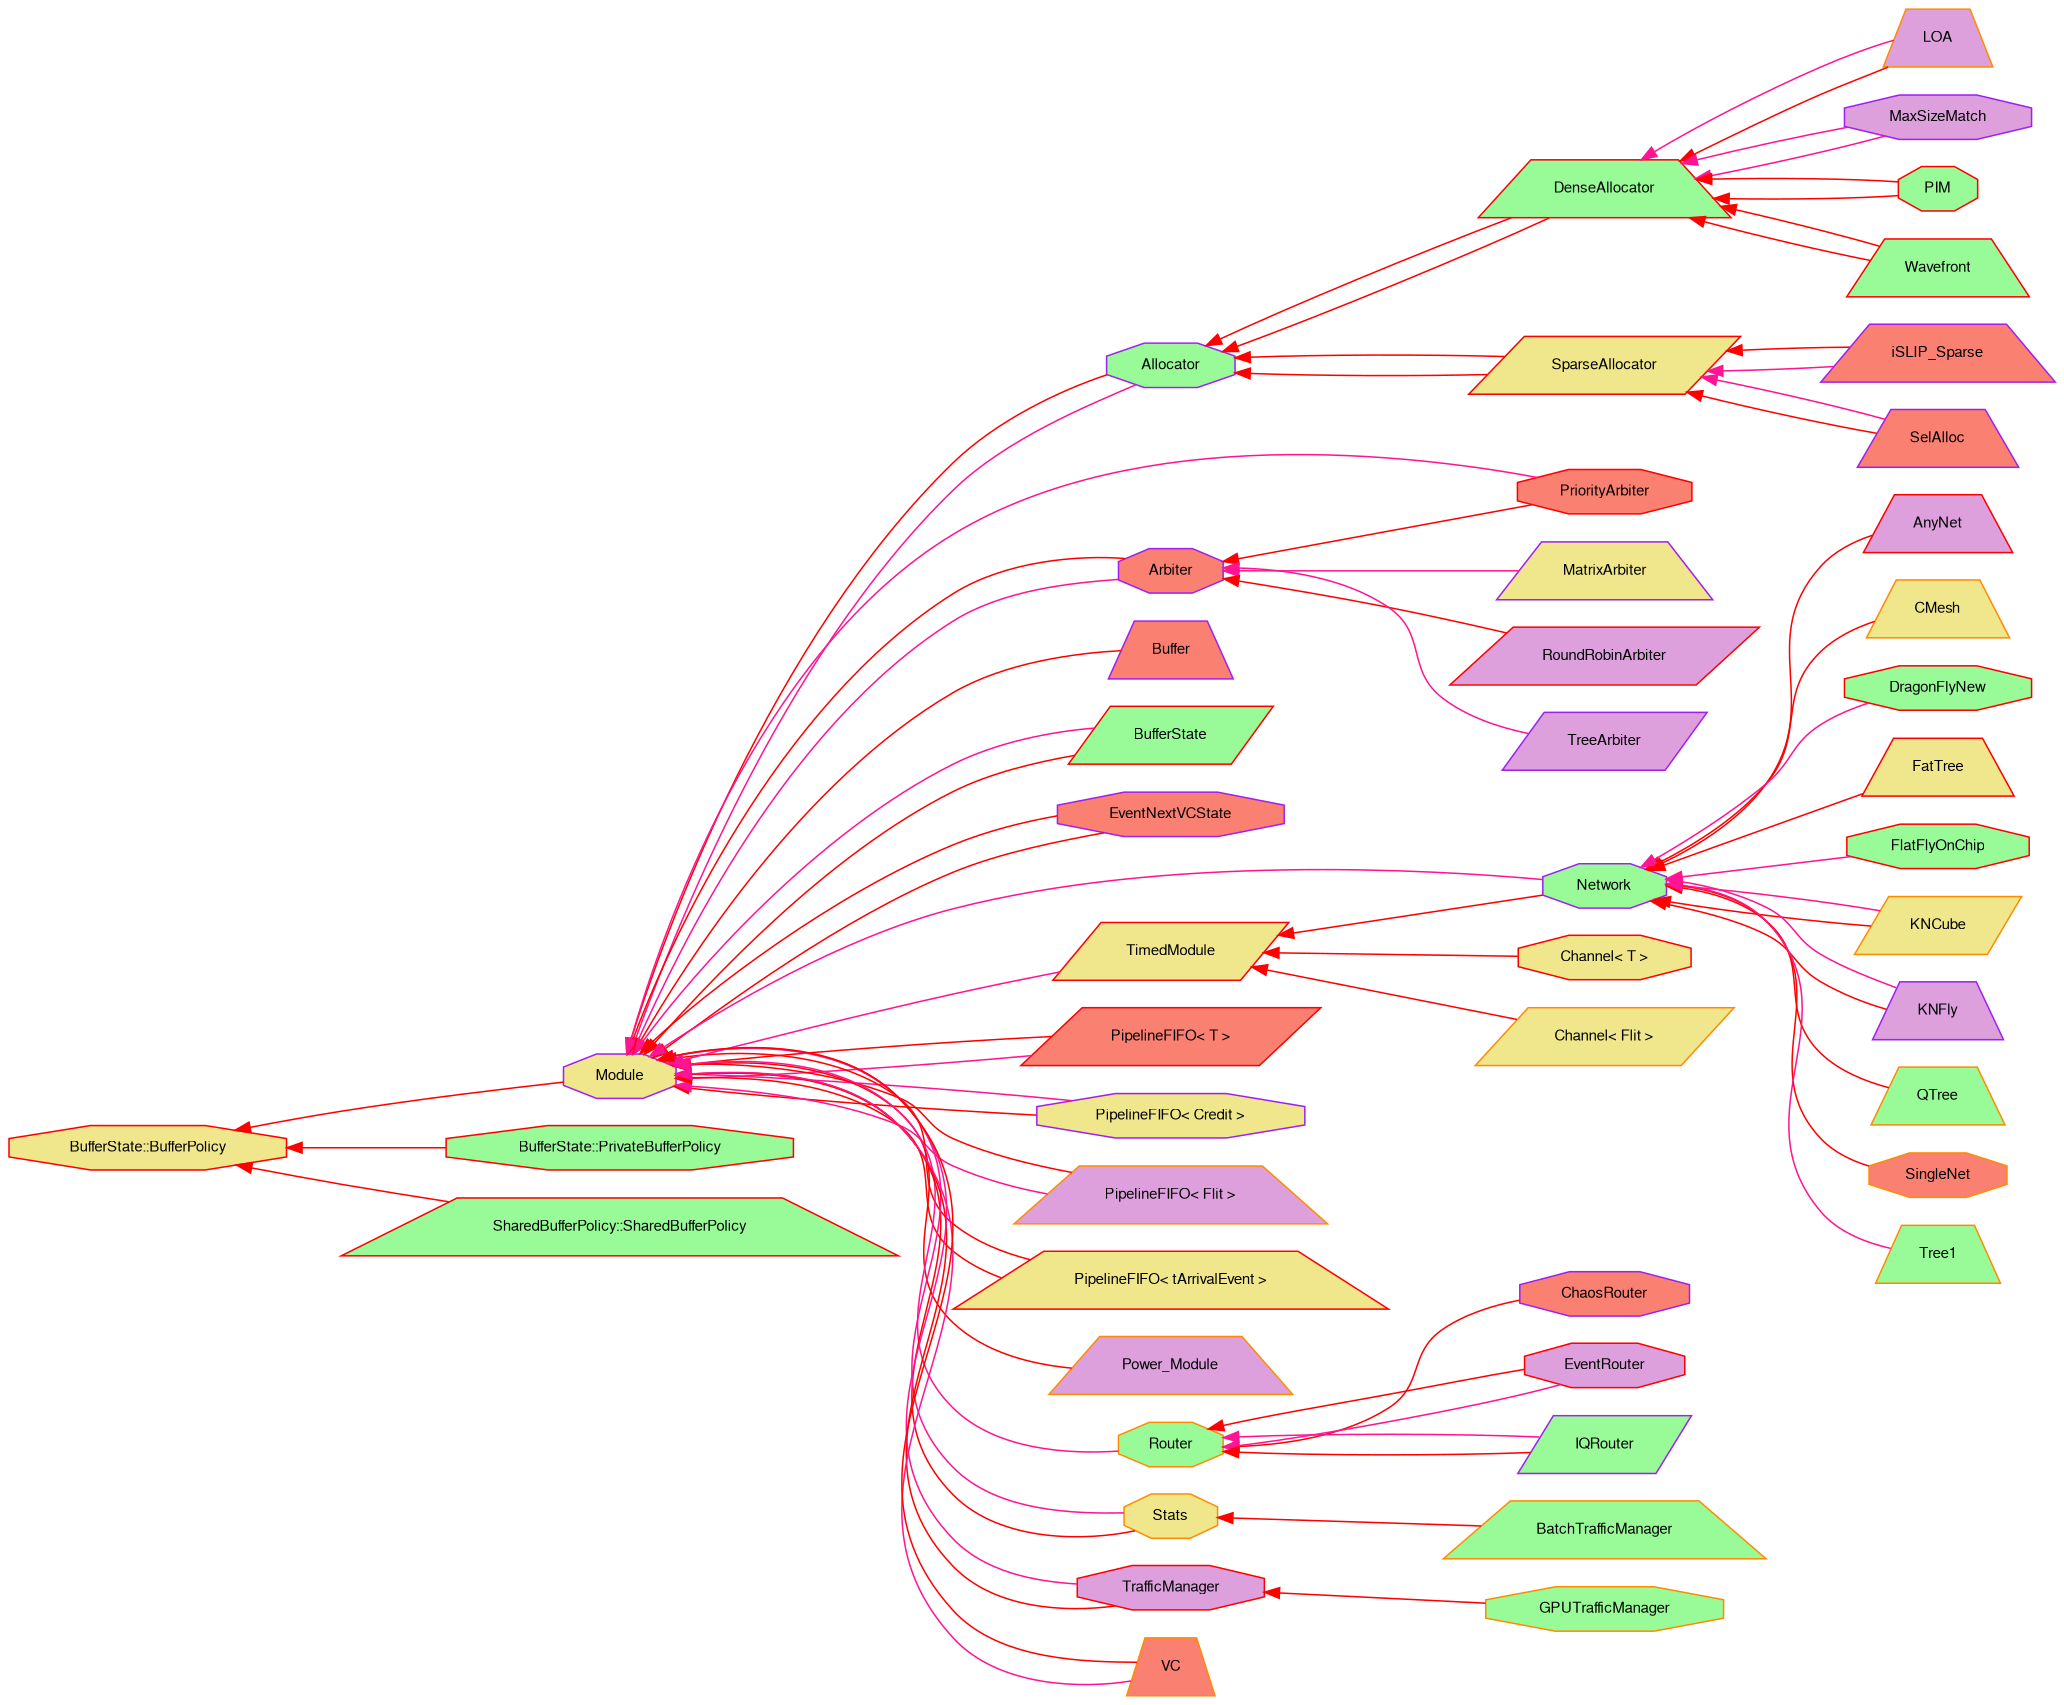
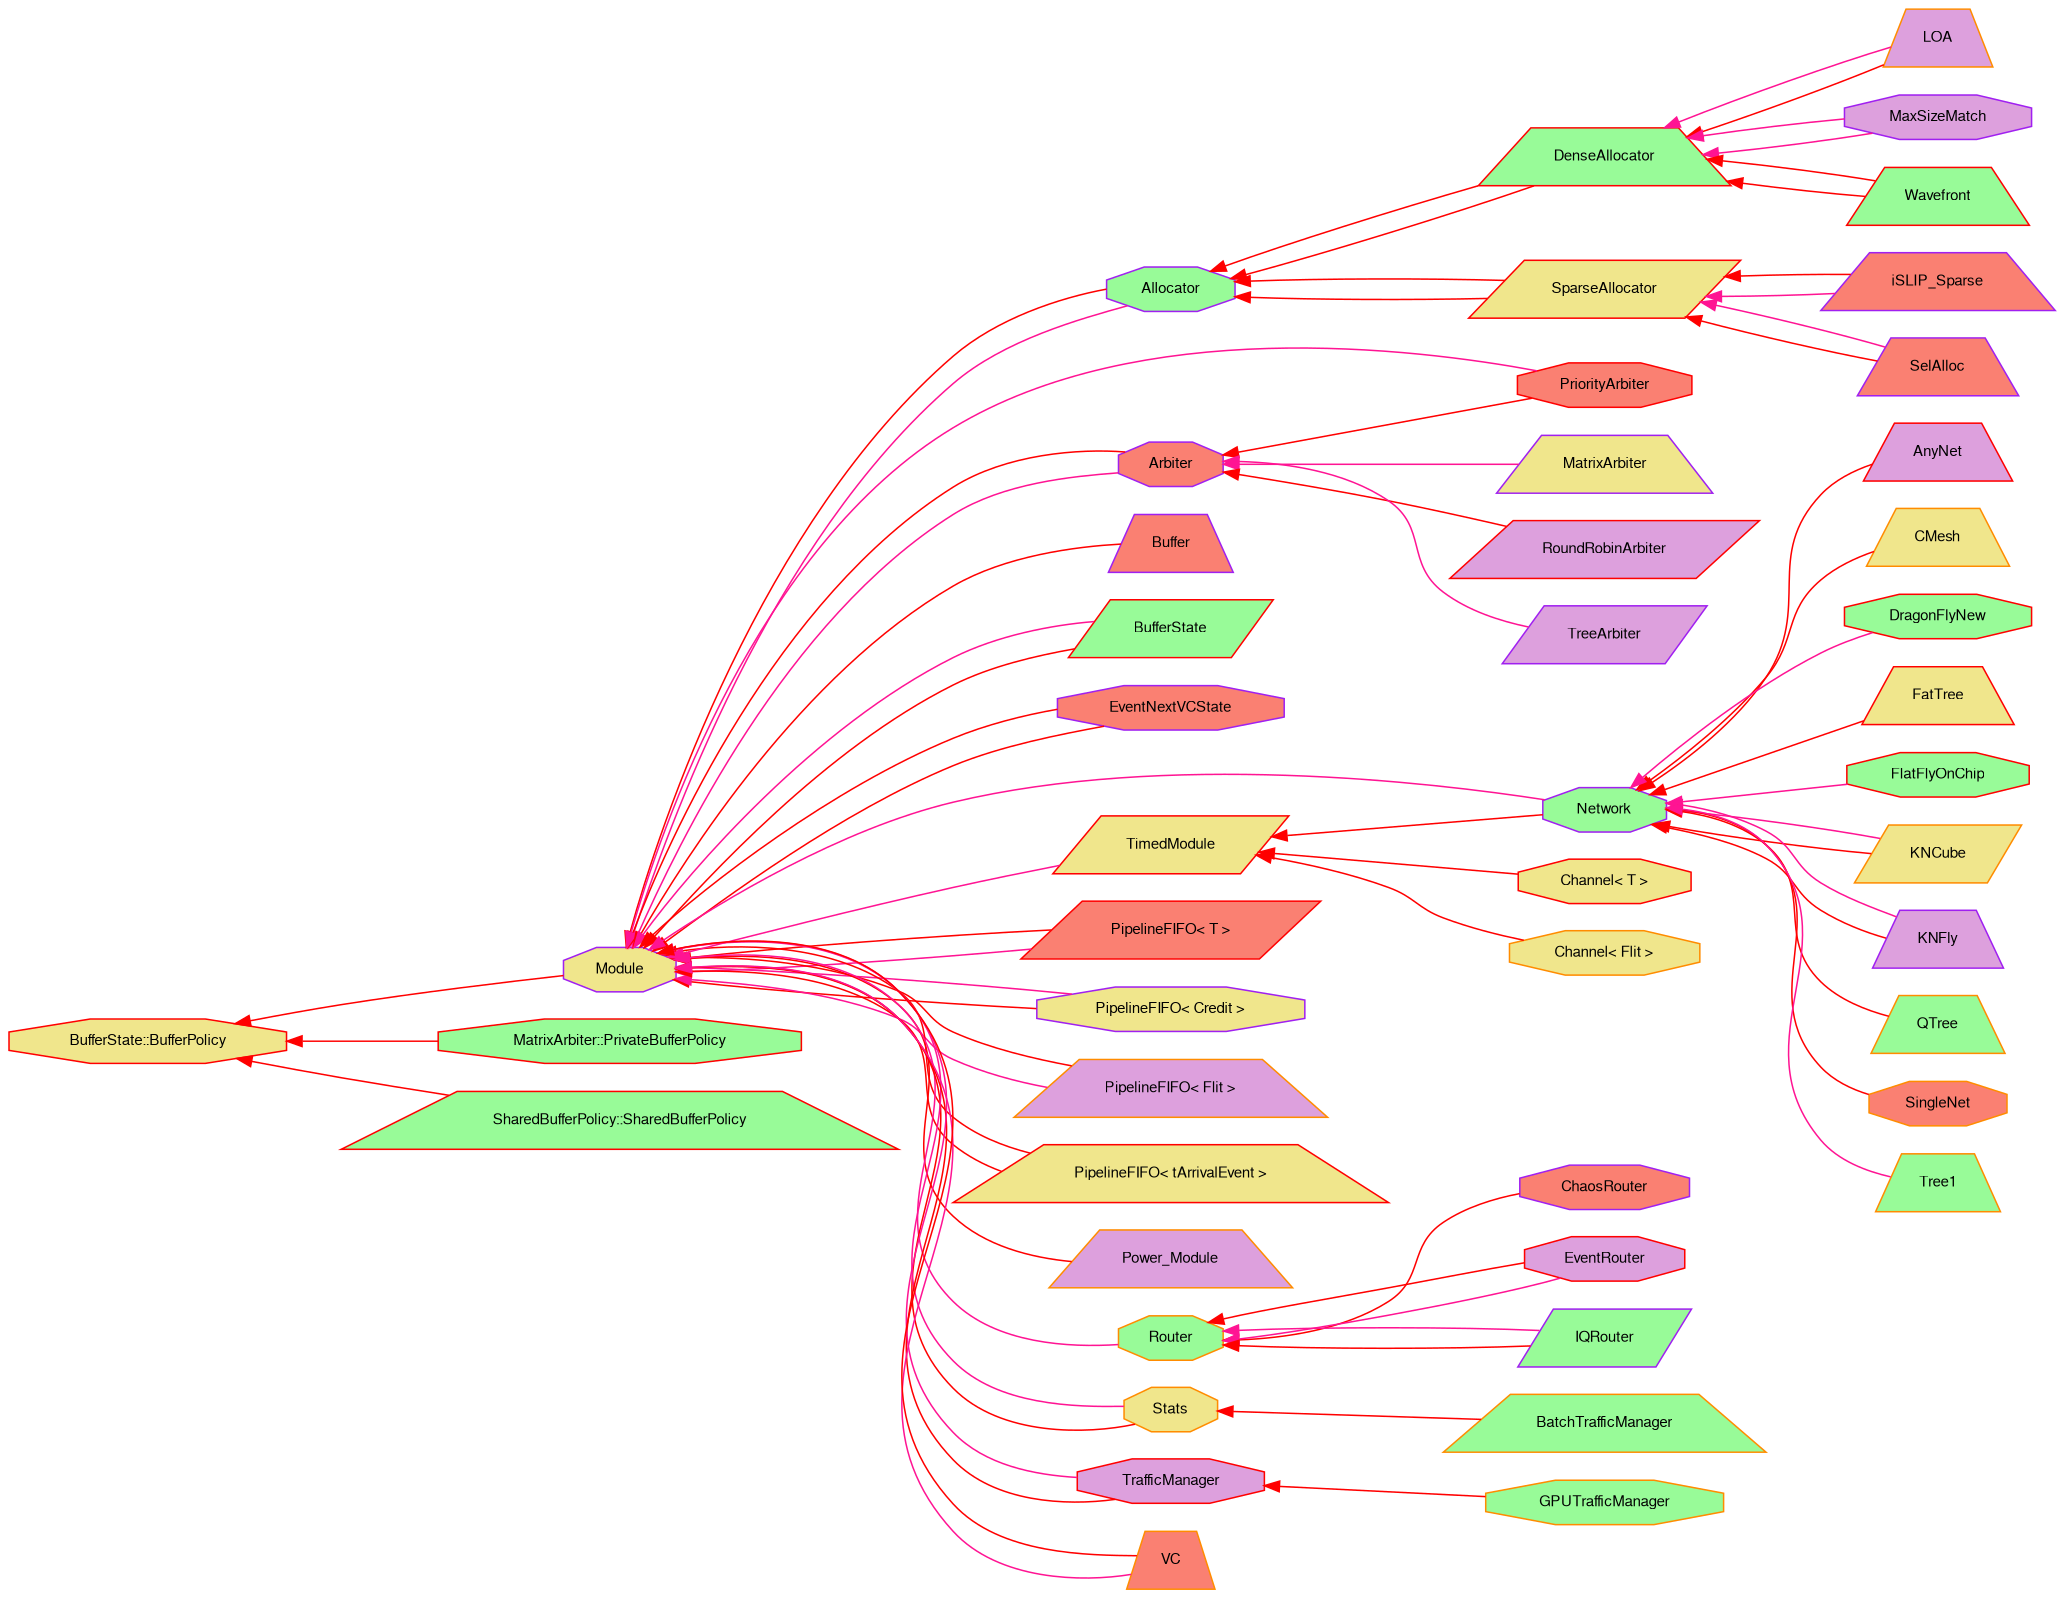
node "PIM": removed
node "Channel< Flit >": shape parallelogram -> octagon
node "BufferState::PrivateBufferPolicy": label "BufferState::PrivateBufferPolicy" -> "MatrixArbiter::PrivateBufferPolicy"
